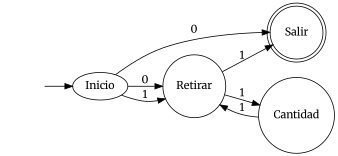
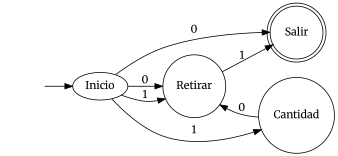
edge "Retirar" -> "Cantidad": now "Inicio" -> "Cantidad"
edge "Cantidad" -> "Retirar": label "1" -> "0"
